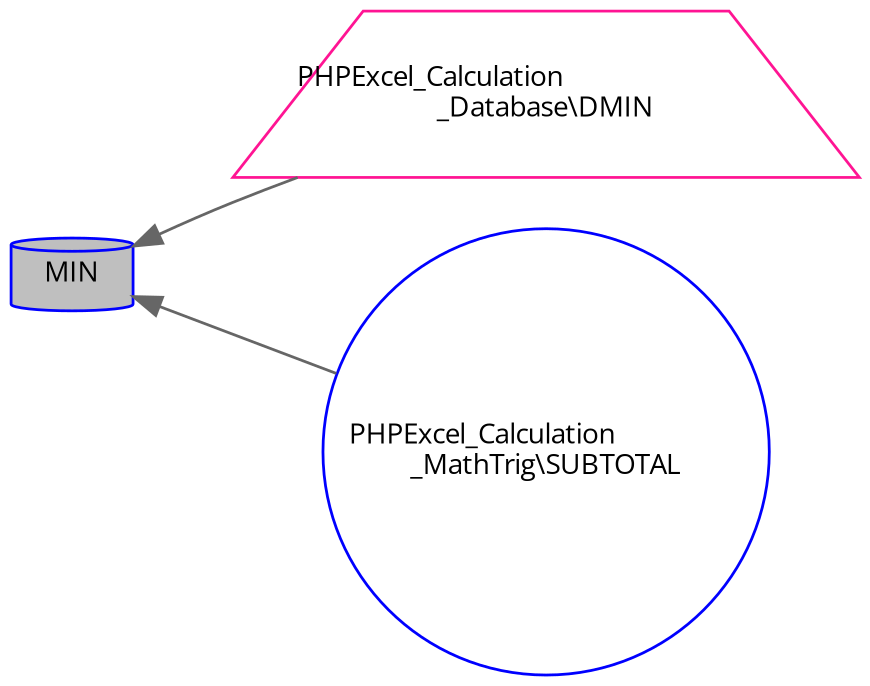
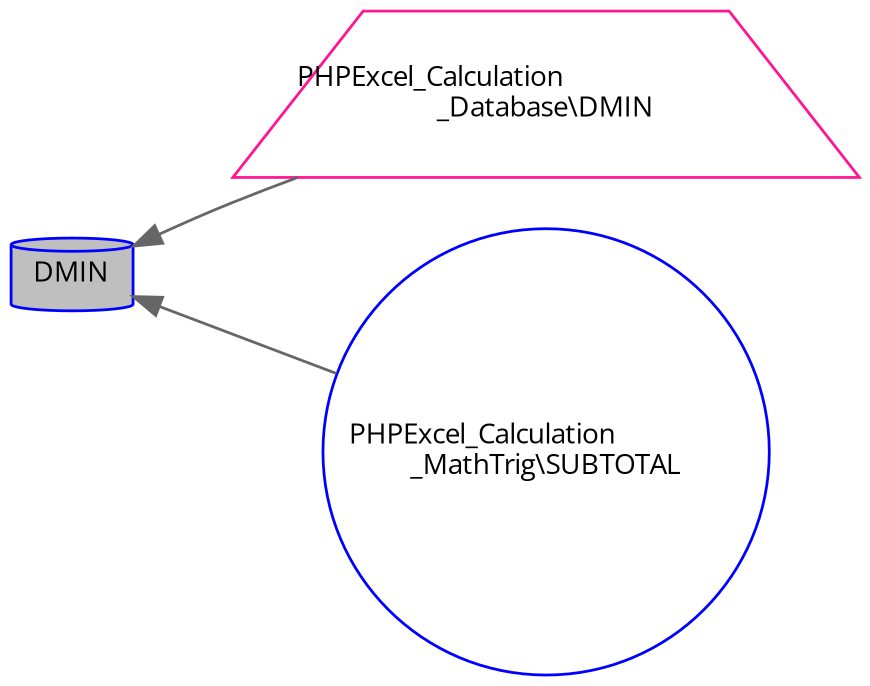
node "MIN": label "MIN" -> "DMIN"
